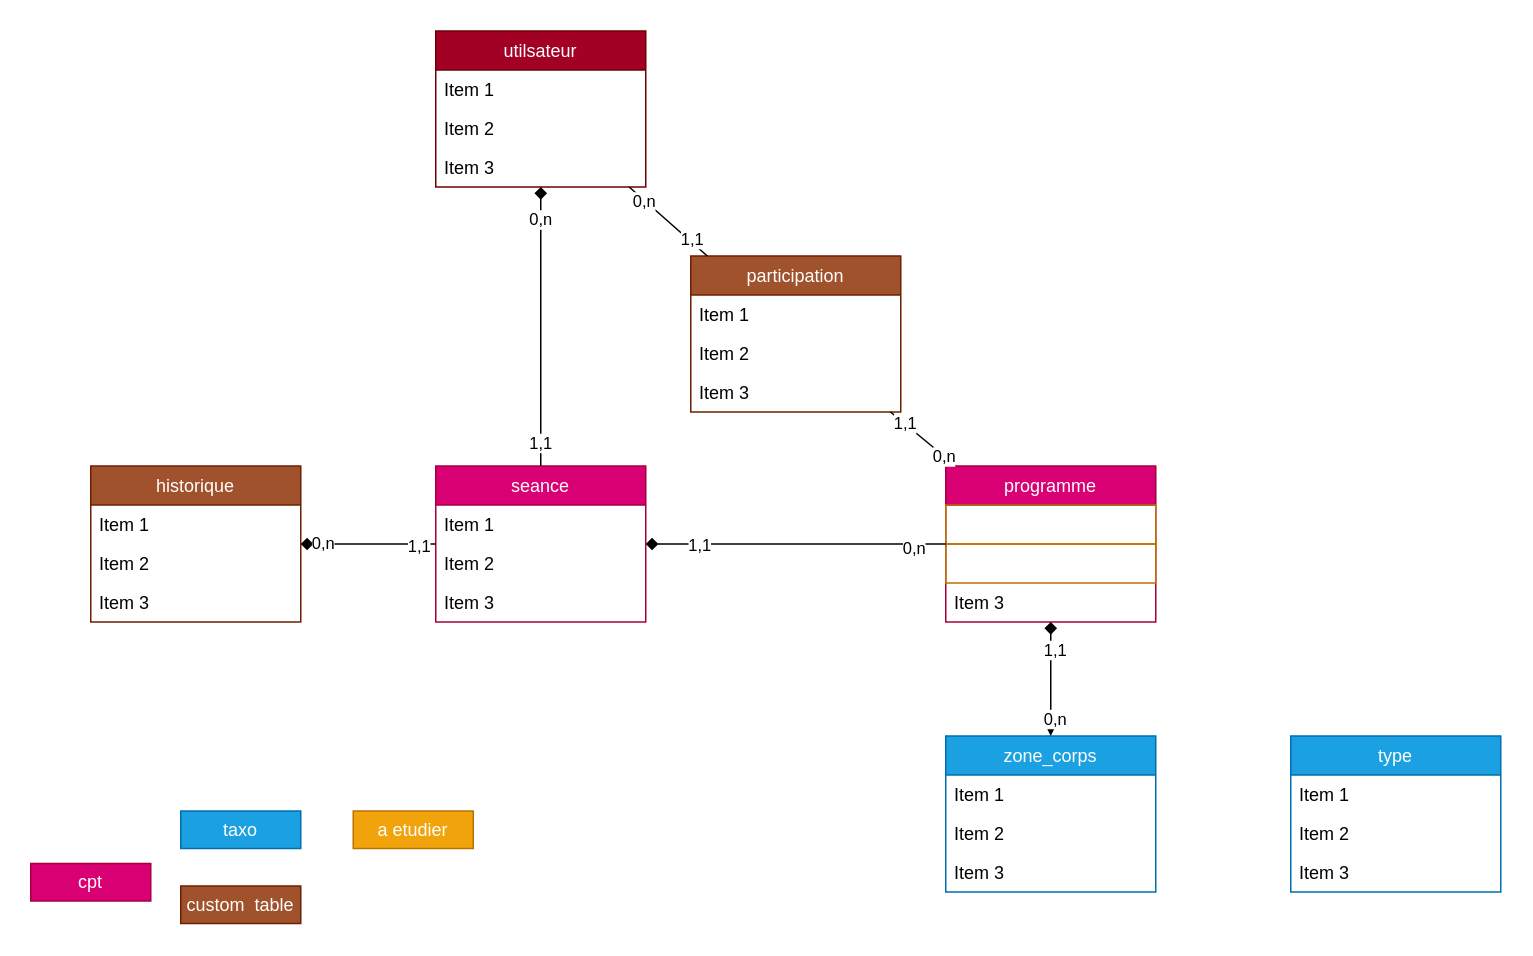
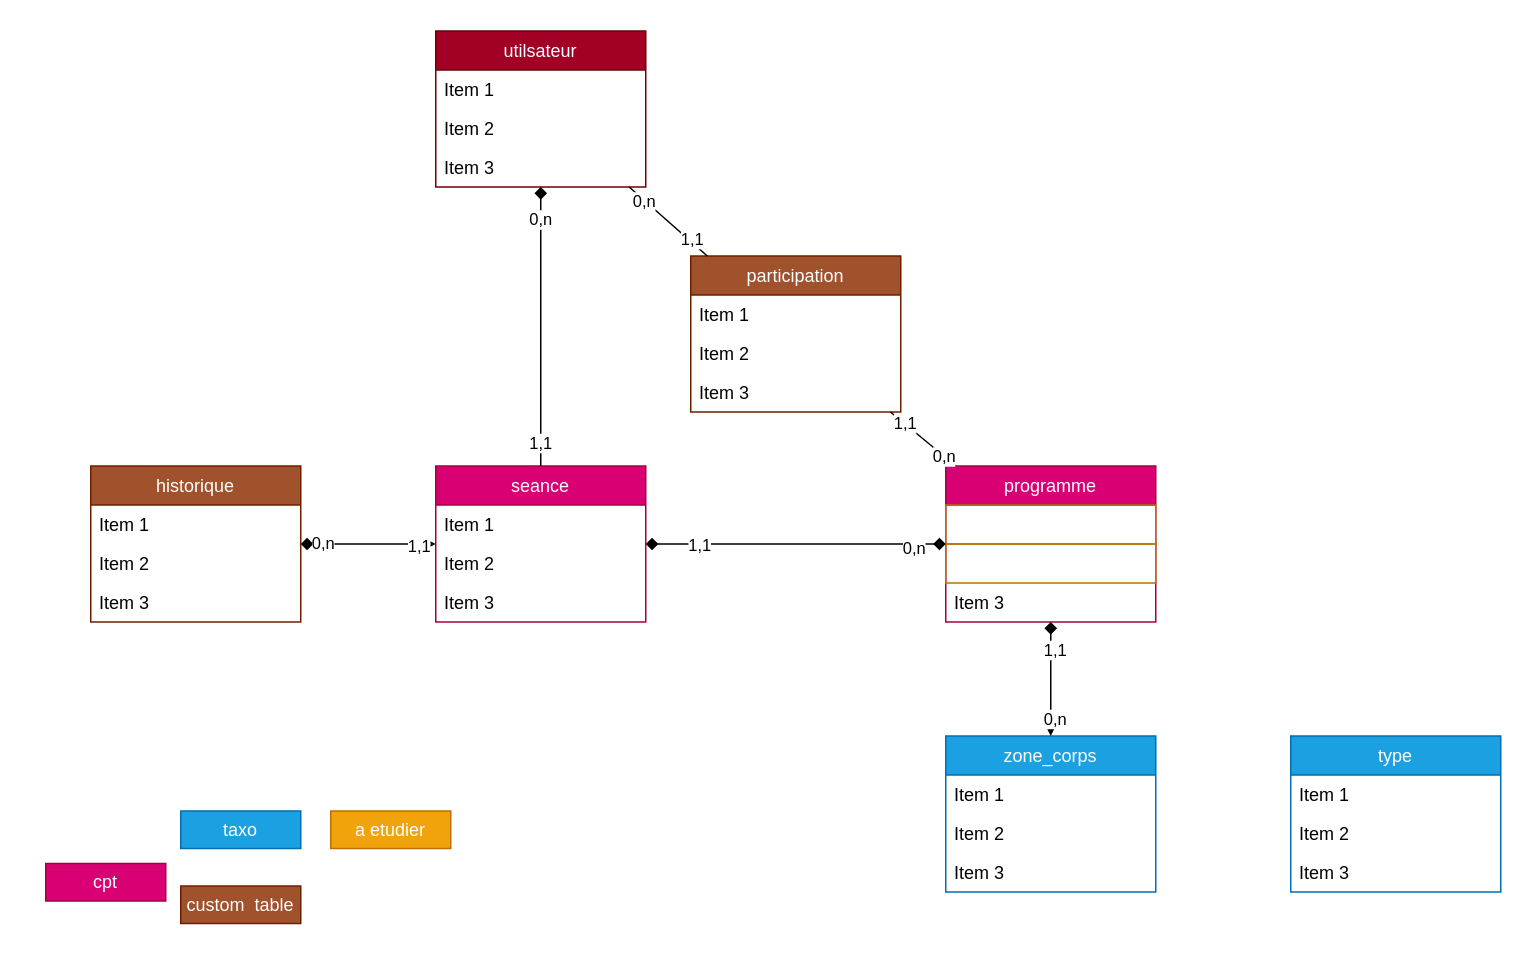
edge "seance" -> "historique": arrowhead none -> open
edge "programme" -> "seance": arrowhead none -> diamond
node "a etudier": moved (413, 830) -> (391, 830)
node "cpt": moved (91, 882) -> (106, 882)
